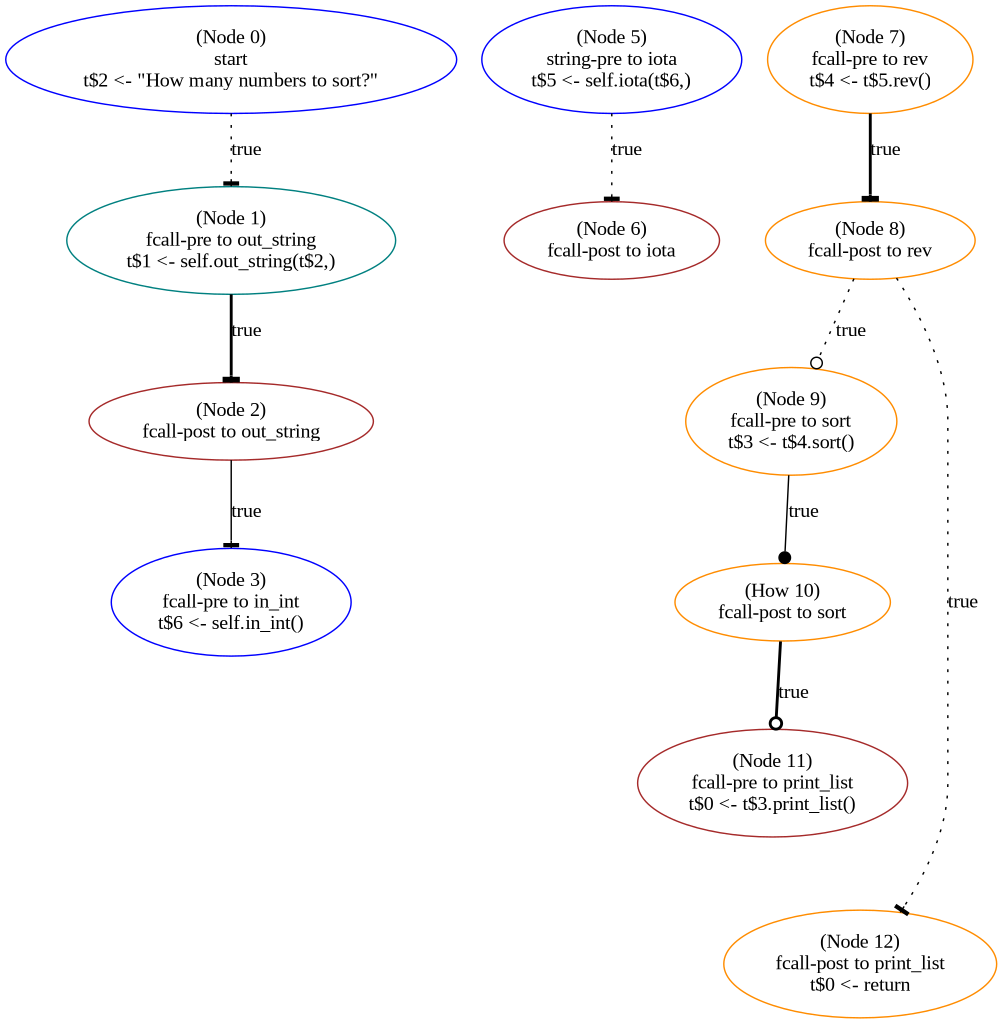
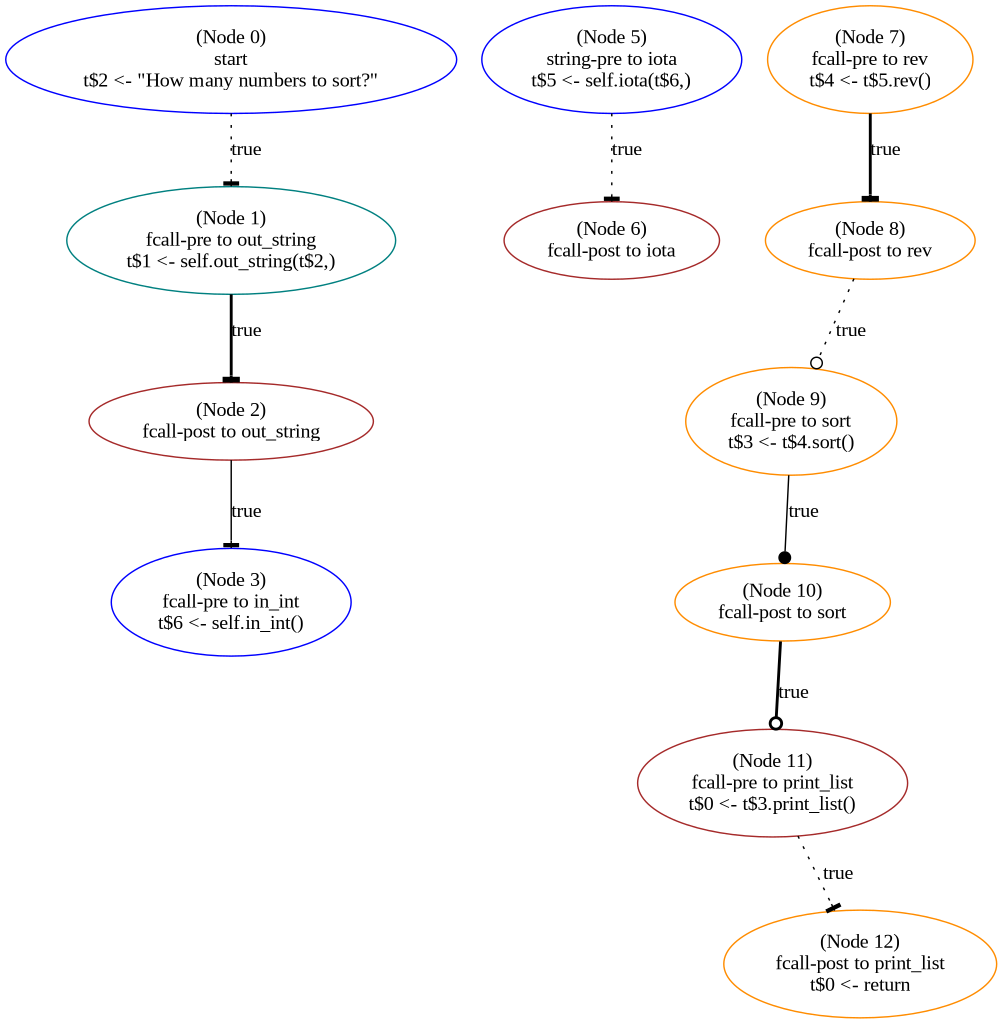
edge "(Node 8) fcall-post to rev" -> "(Node 12) fcall-post to print_list t$0 <- return": now "(Node 11) fcall-pre to print_list t$0 <- t$3.print_list()" -> "(Node 12) fcall-post to print_list t$0 <- return"
node "(How 10) fcall-post to sort": label "(How 10) fcall-post to sort" -> "(Node 10) fcall-post to sort"
